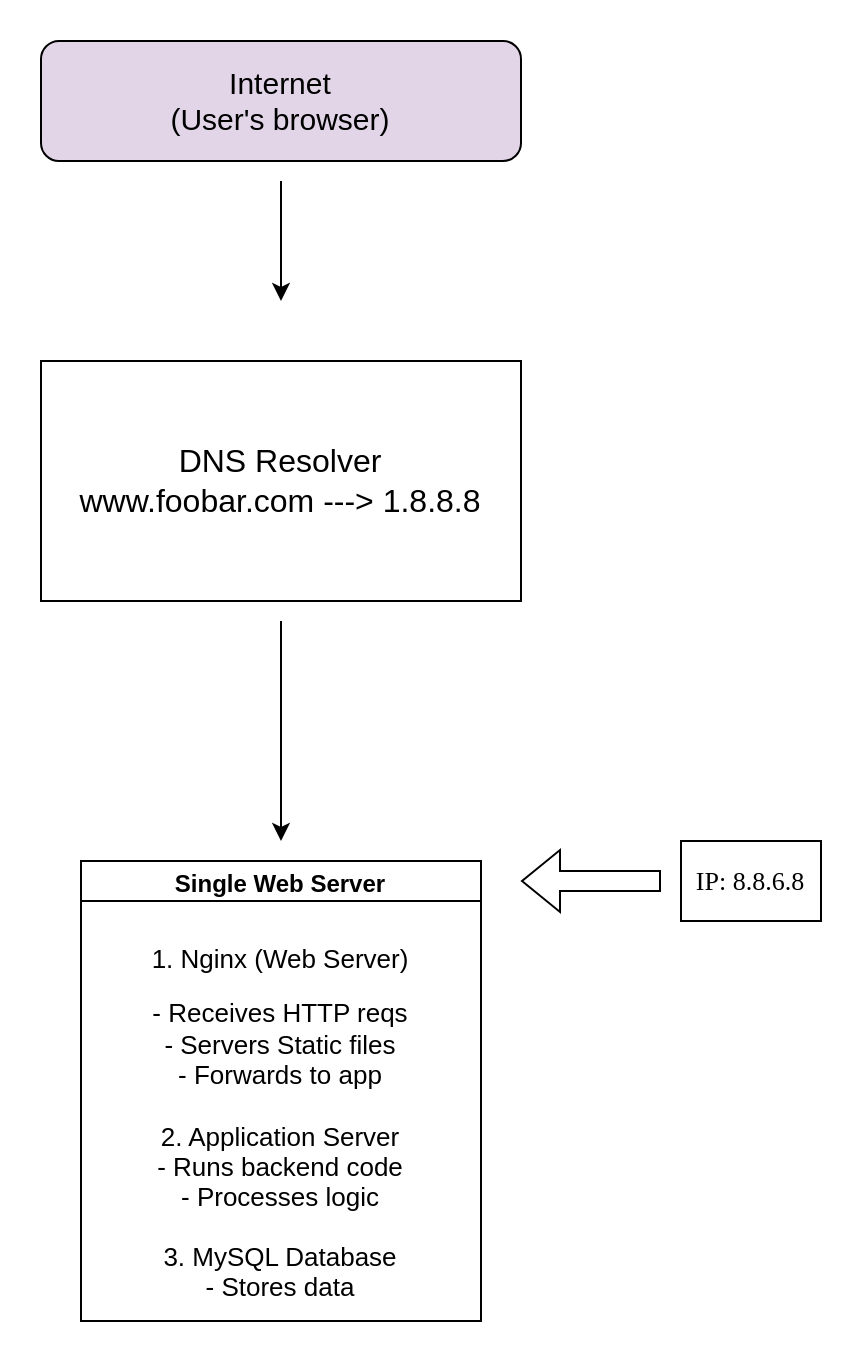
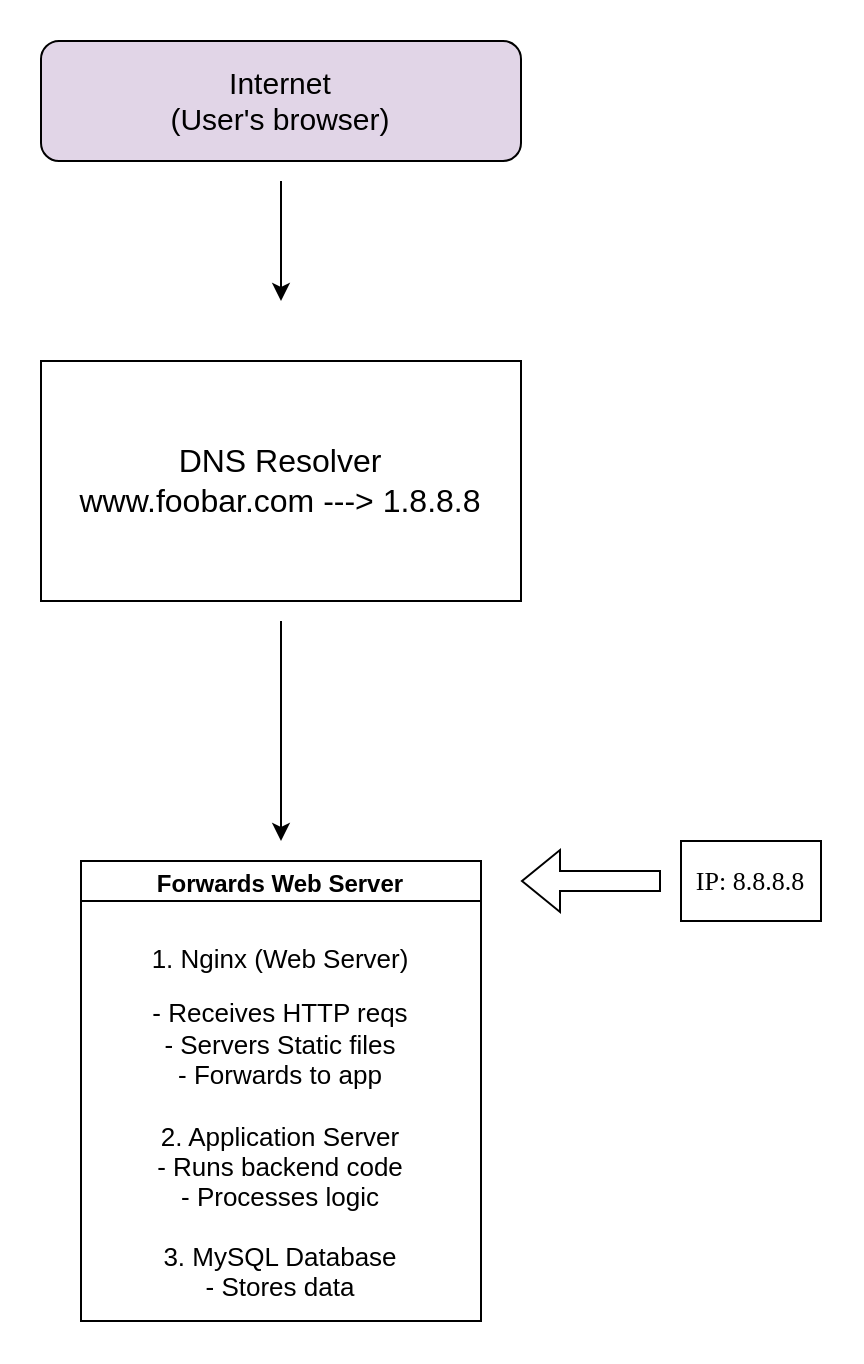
node "IP: 8.8.6.8": label "IP: 8.8.6.8" -> "IP: 8.8.8.8"
node "Single Web Server": label "Single Web Server" -> "Forwards Web Server"
